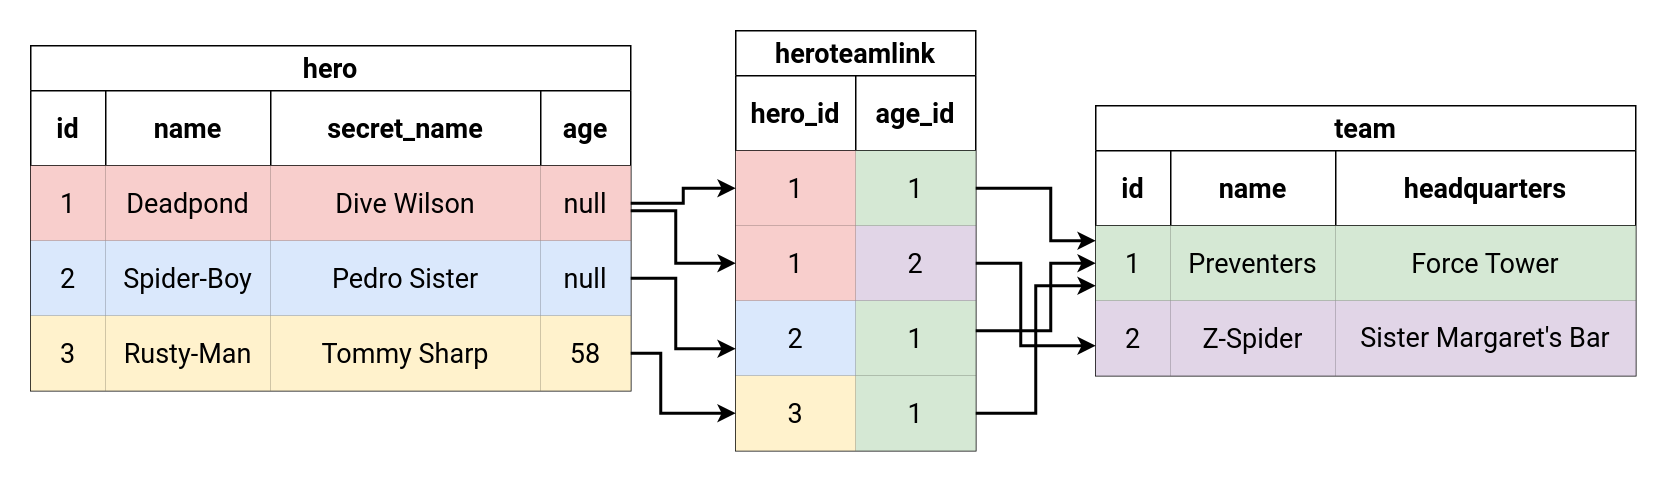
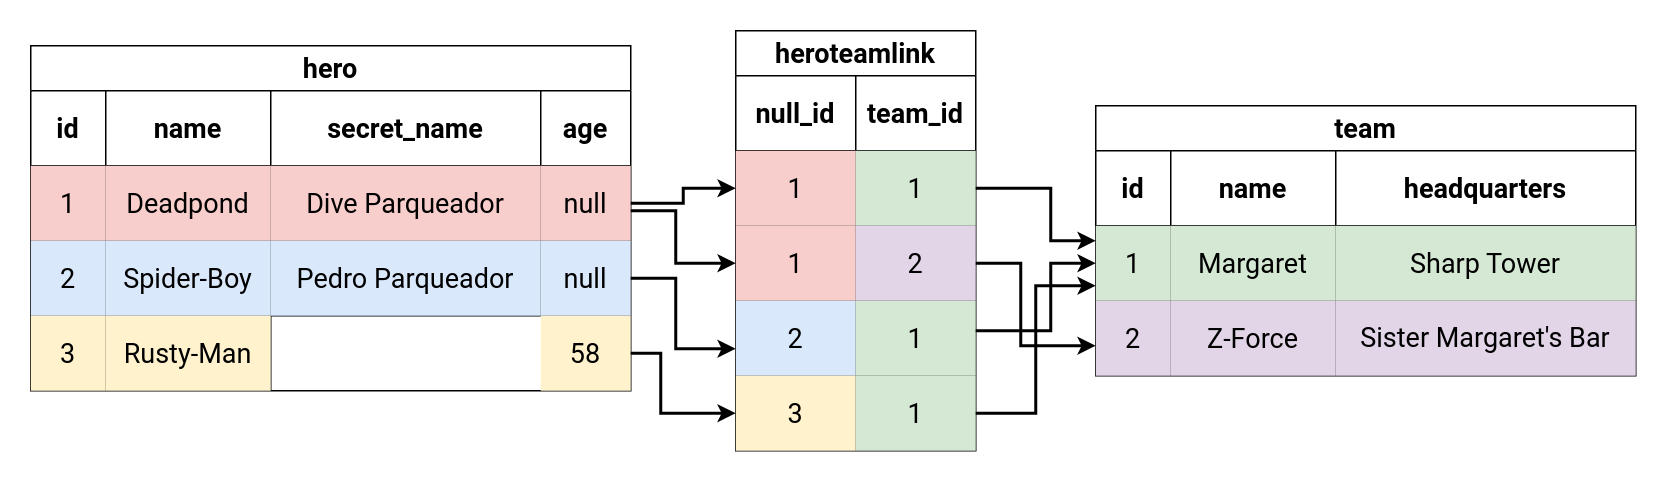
node "hero_id": label "hero_id" -> "null_id"
node "age_id": label "age_id" -> "team_id"
node "Dive Wilson": label "Dive Wilson" -> "Dive Parqueador"
node "Preventers": label "Preventers" -> "Margaret"
node "Force Tower": label "Force Tower" -> "Sharp Tower"
node "Pedro Sister": label "Pedro Sister" -> "Pedro Parqueador"
node "Z-Spider": label "Z-Spider" -> "Z-Force"
node "Tommy Sharp": removed
